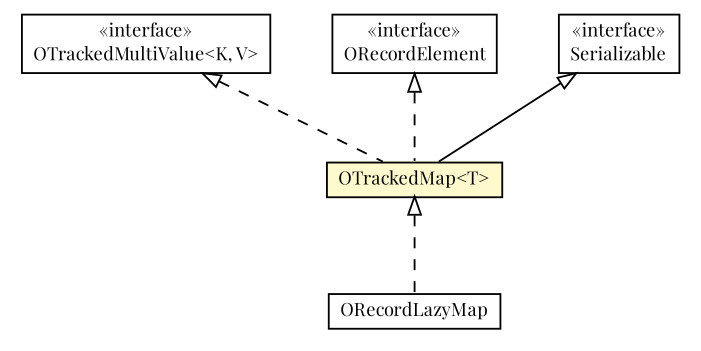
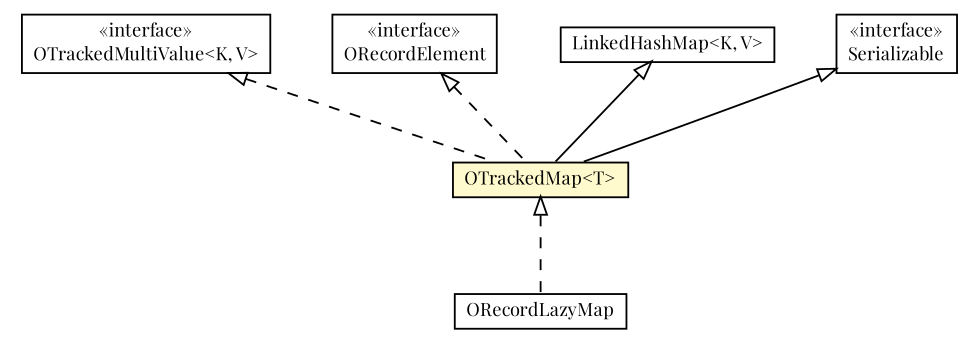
node "LinkedHashMap<K, V>": added
